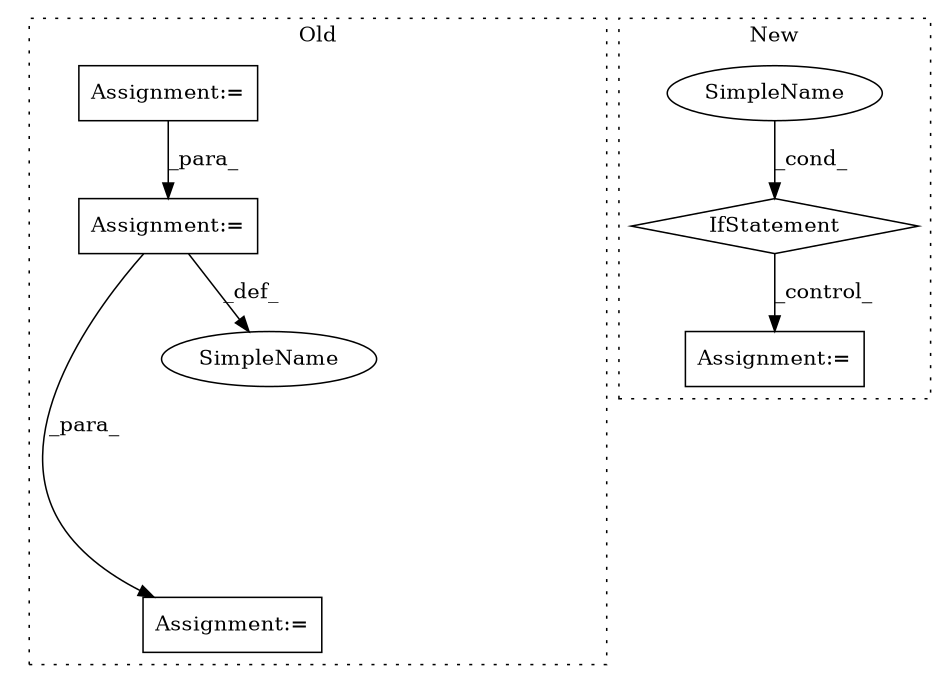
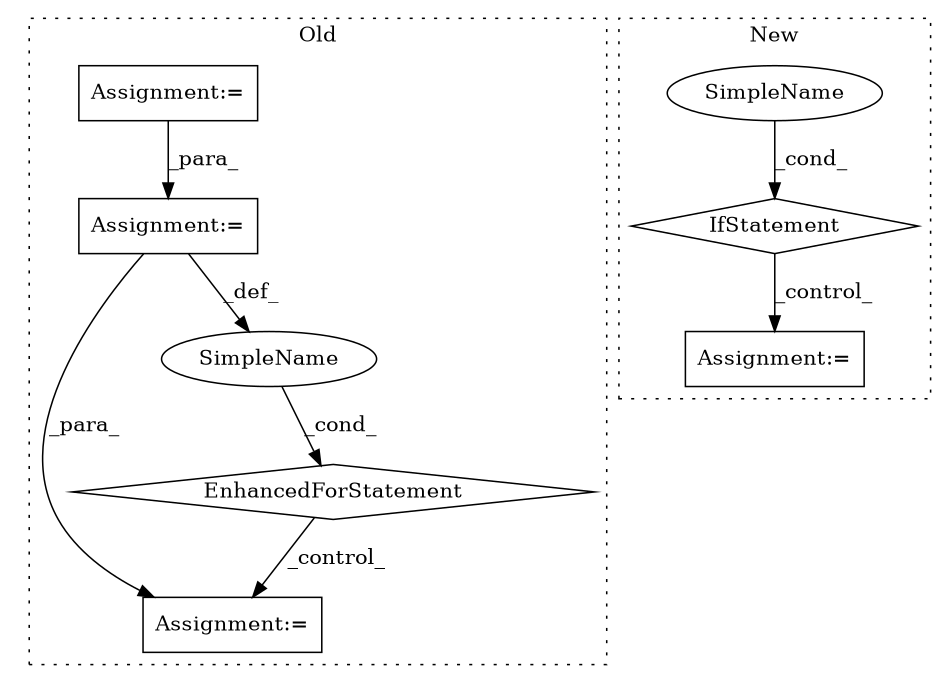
node "EnhancedForStatement": added
